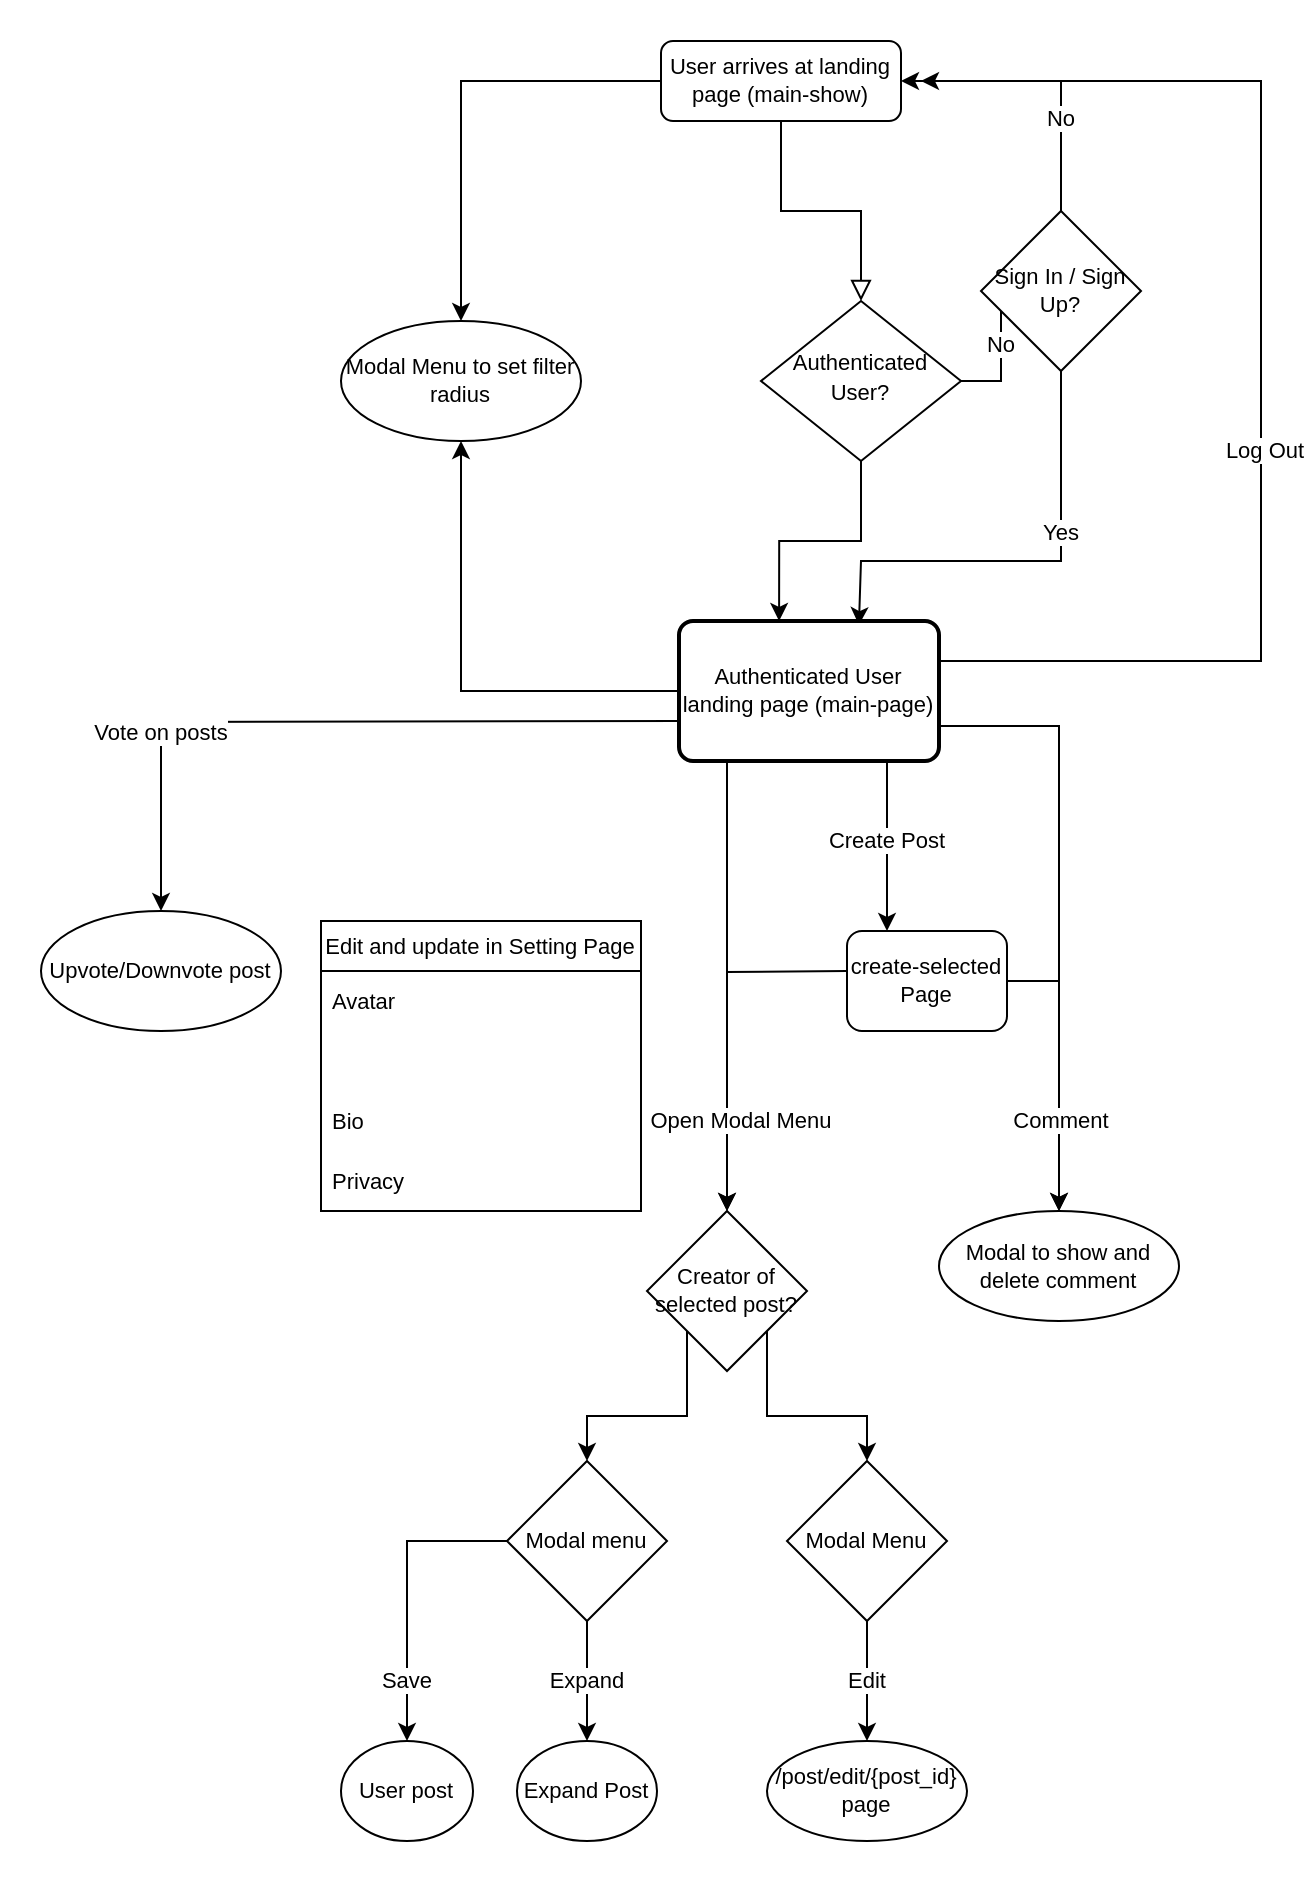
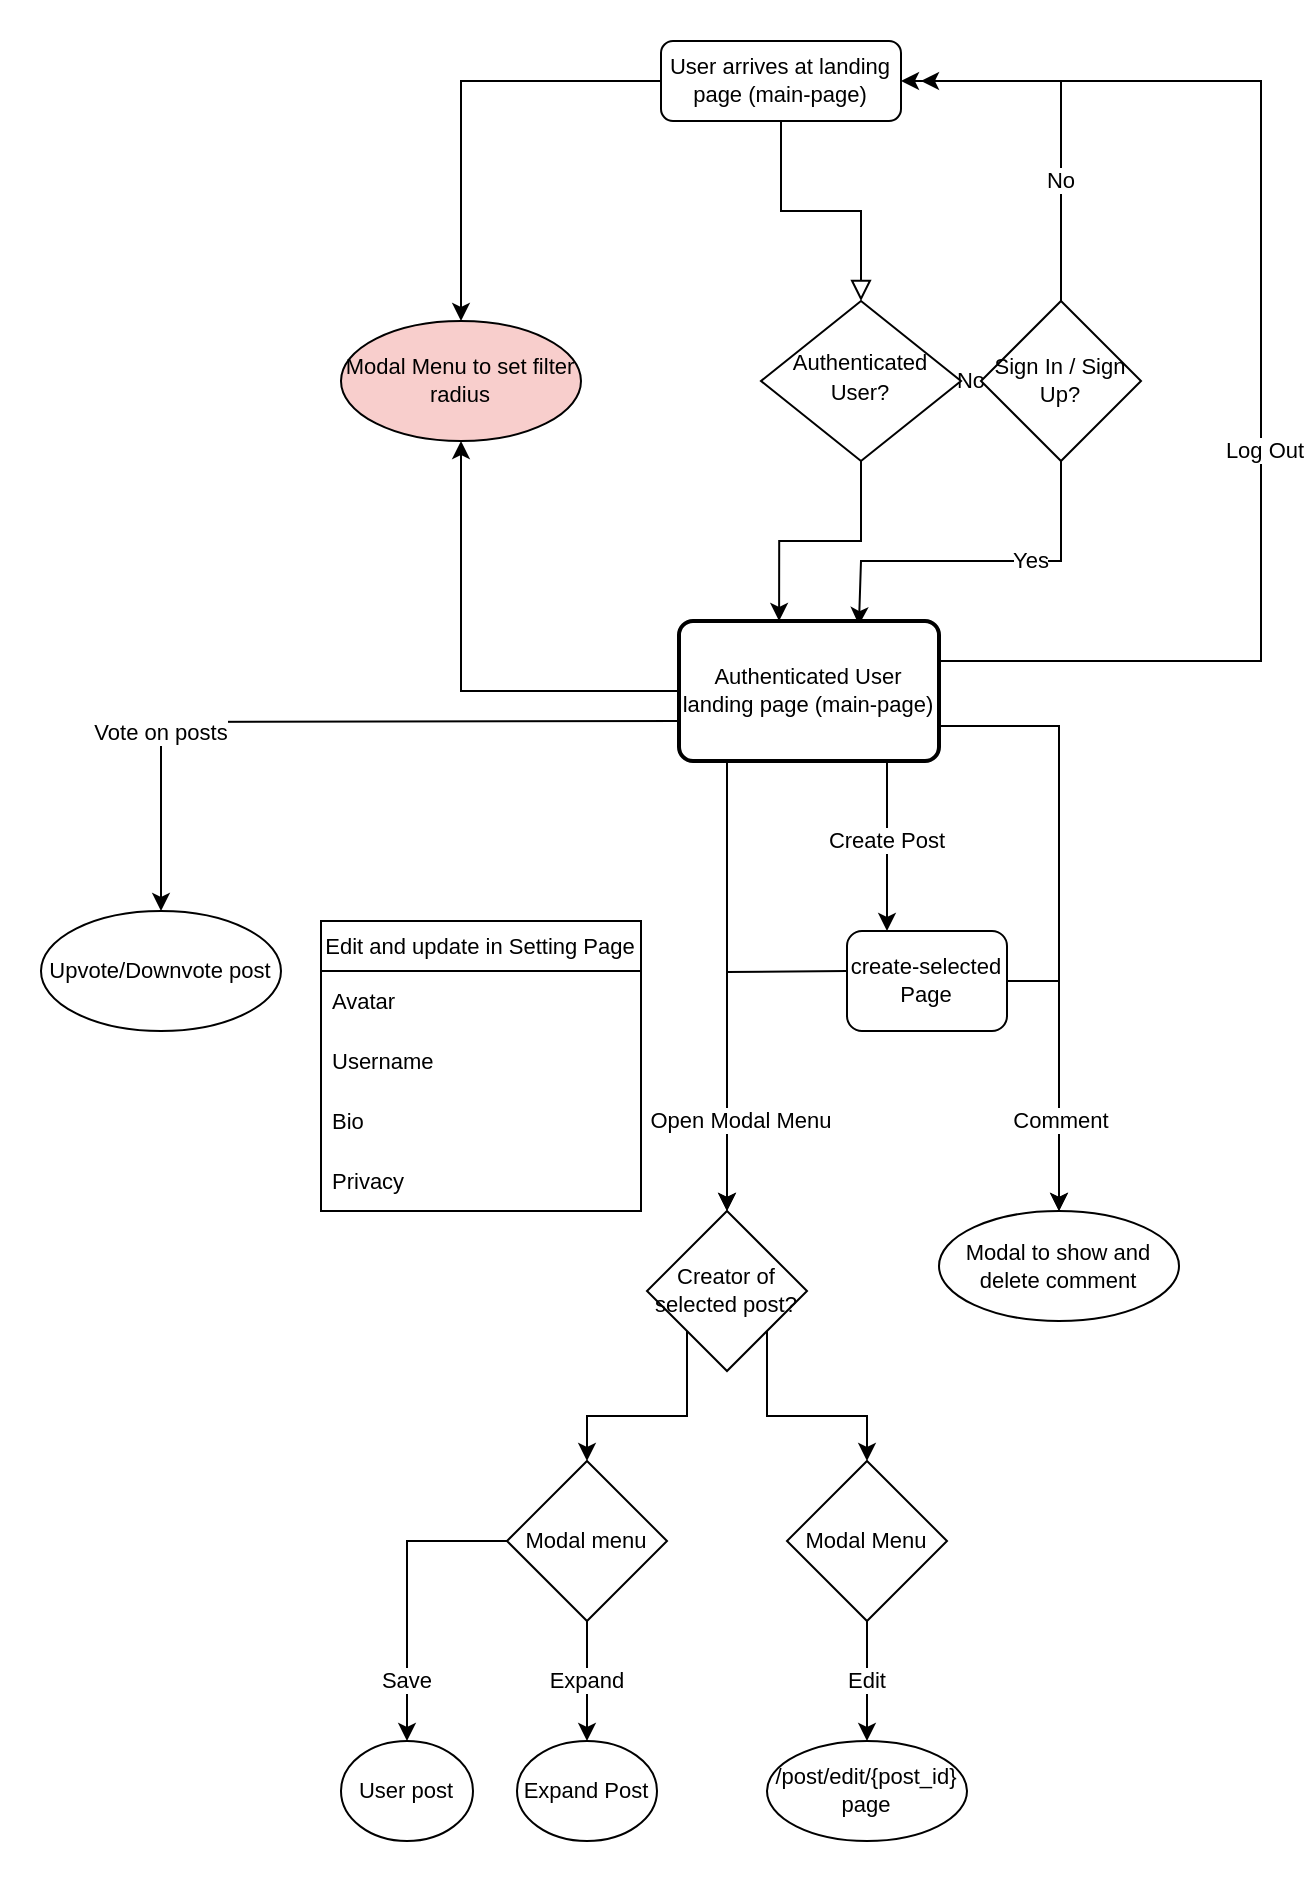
node "User arrives at landing page (main-show)": label "User arrives at landing page (main-show)" -> "User arrives at landing page (main-page)"
node "Sign In / Sign Up?": moved (1061, 291) -> (1061, 381)
node "Modal Menu to set filter radius": fillcolor #ffffff -> #f8cecc
node "Username": added
